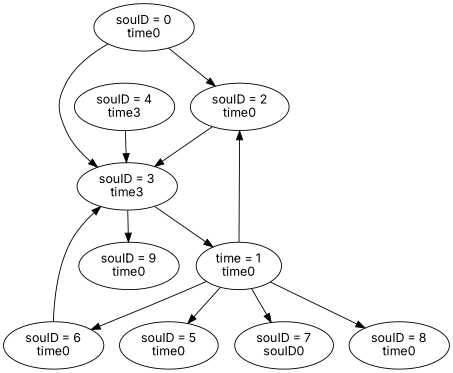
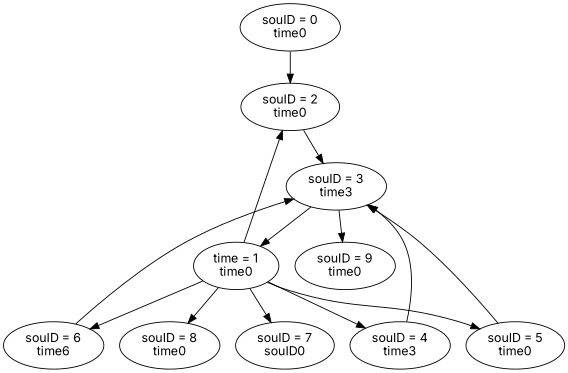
edge "souID = 0 time0" -> "souID = 3 time3": now "souID = 5 time0" -> "souID = 3 time3"
edge "time = 1 time0" -> "souID = 4 time3": added
node "souID = 6 time0": label "souID = 6 time0" -> "souID = 6 time6"
